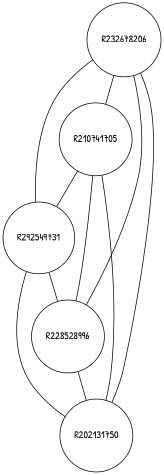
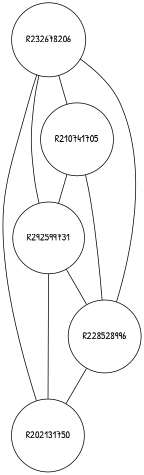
node "R292549731": label "R292549731" -> "R292599731"
edge "R210741705" -- "R202131750": removed
